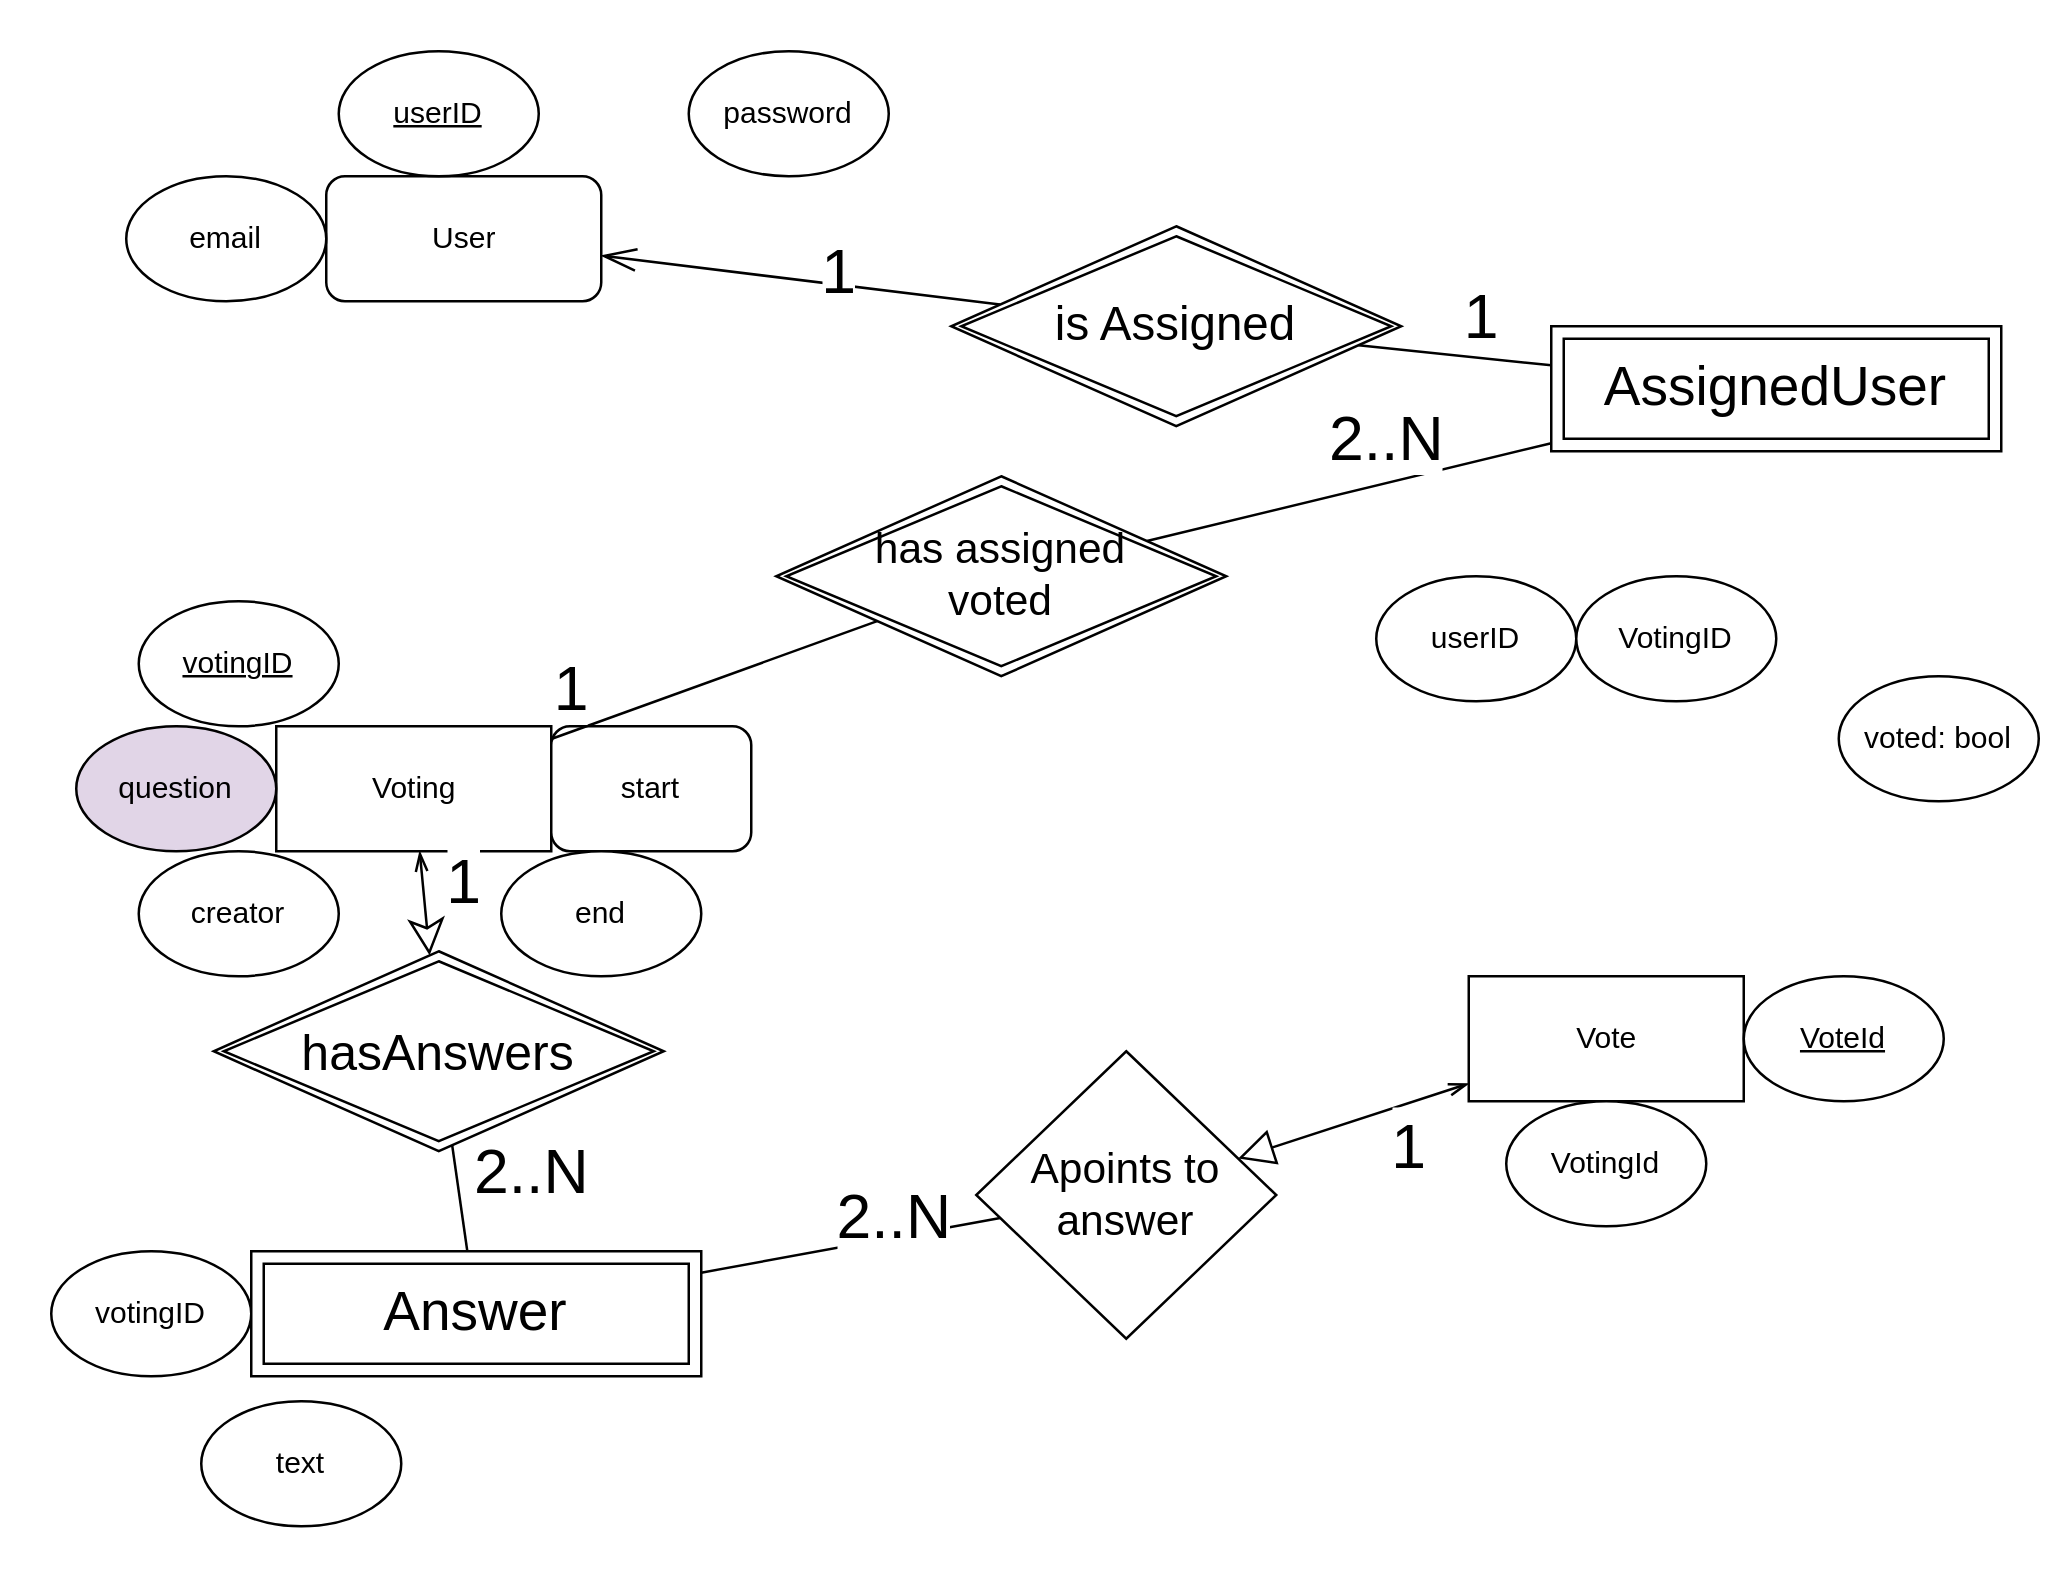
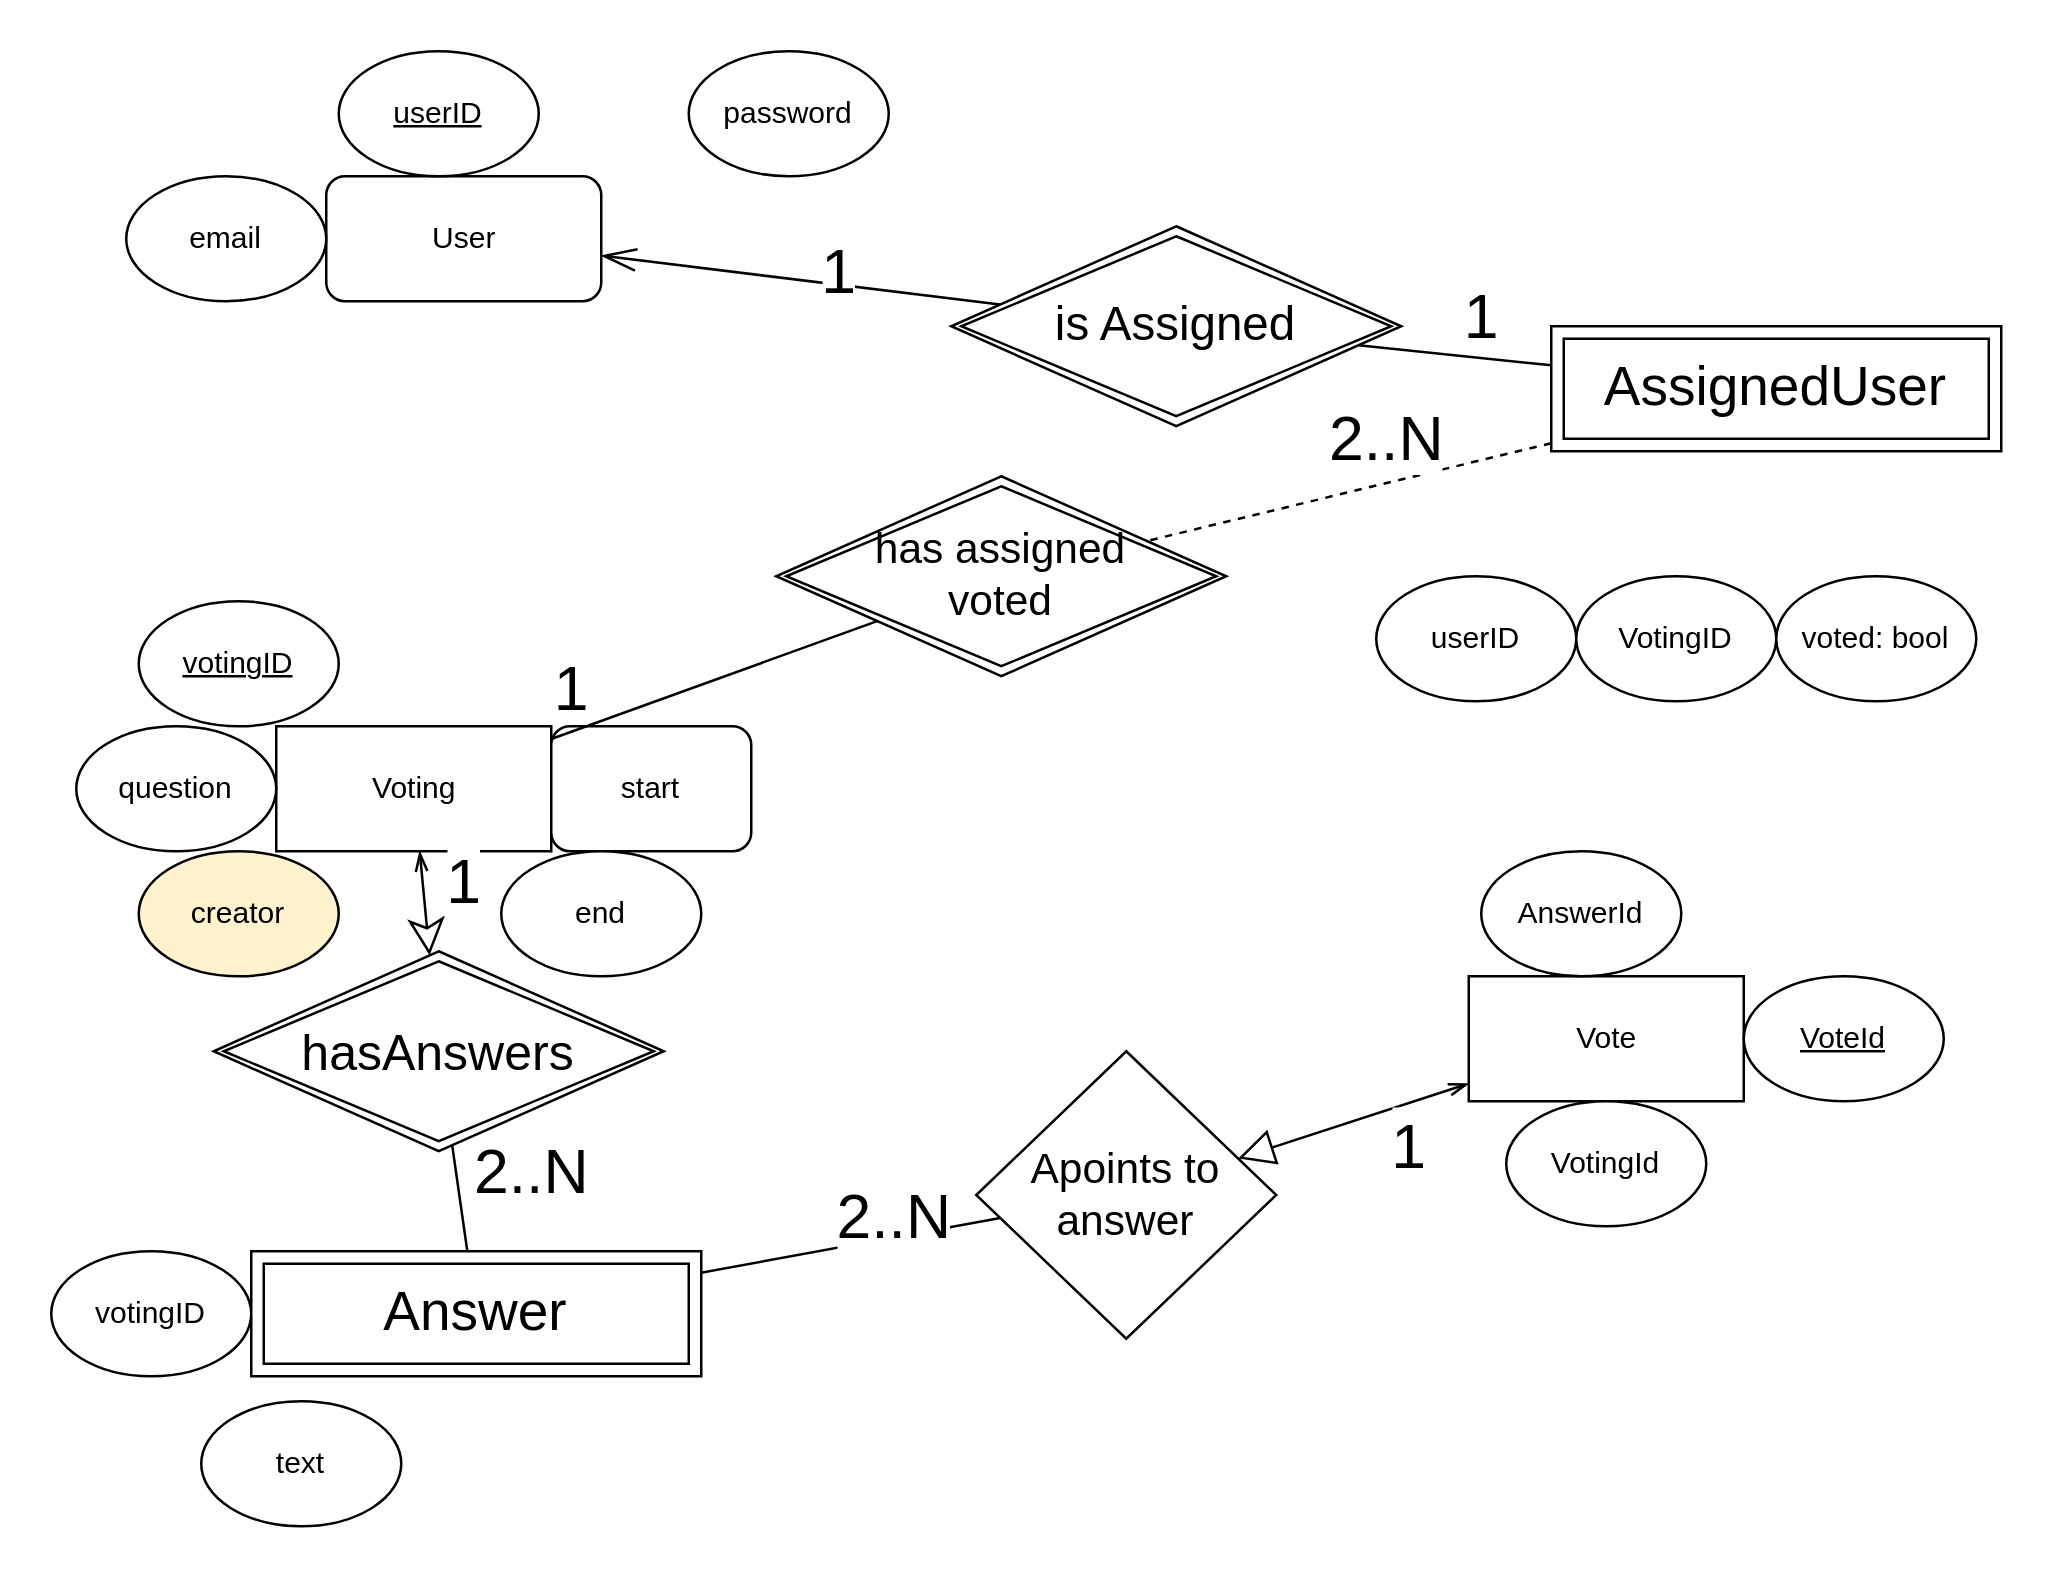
edge "AssignedUser" -- "has assigned voted": style solid -> dashed
node "voted: bool": moved (1939, 739) -> (1876, 639)
node "question": fillcolor #e1d5e7 -> #ffffff
node "creator": fillcolor #ffffff -> #fff2cc
node "AnswerId": added
